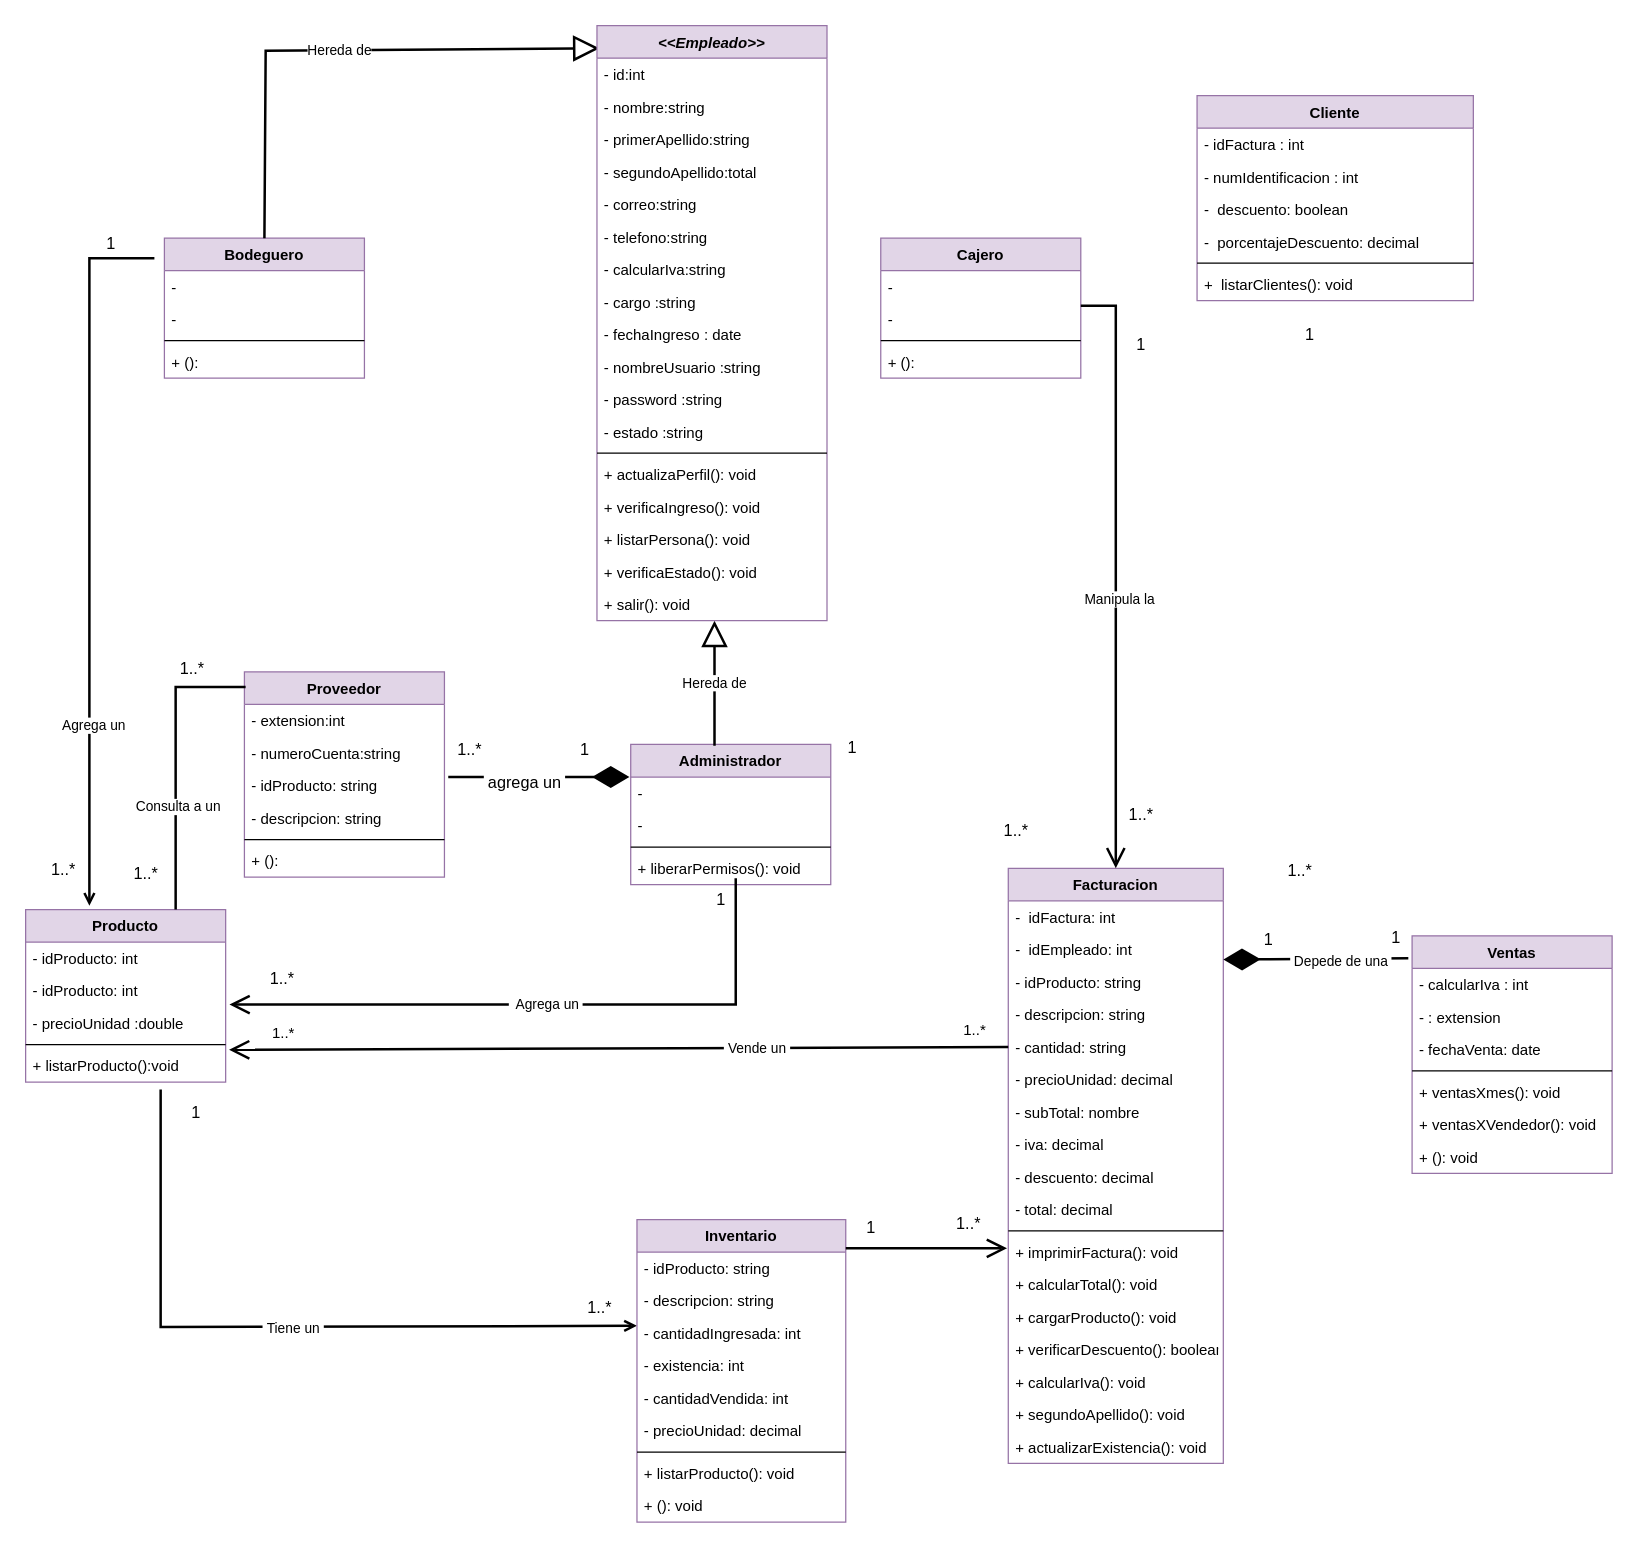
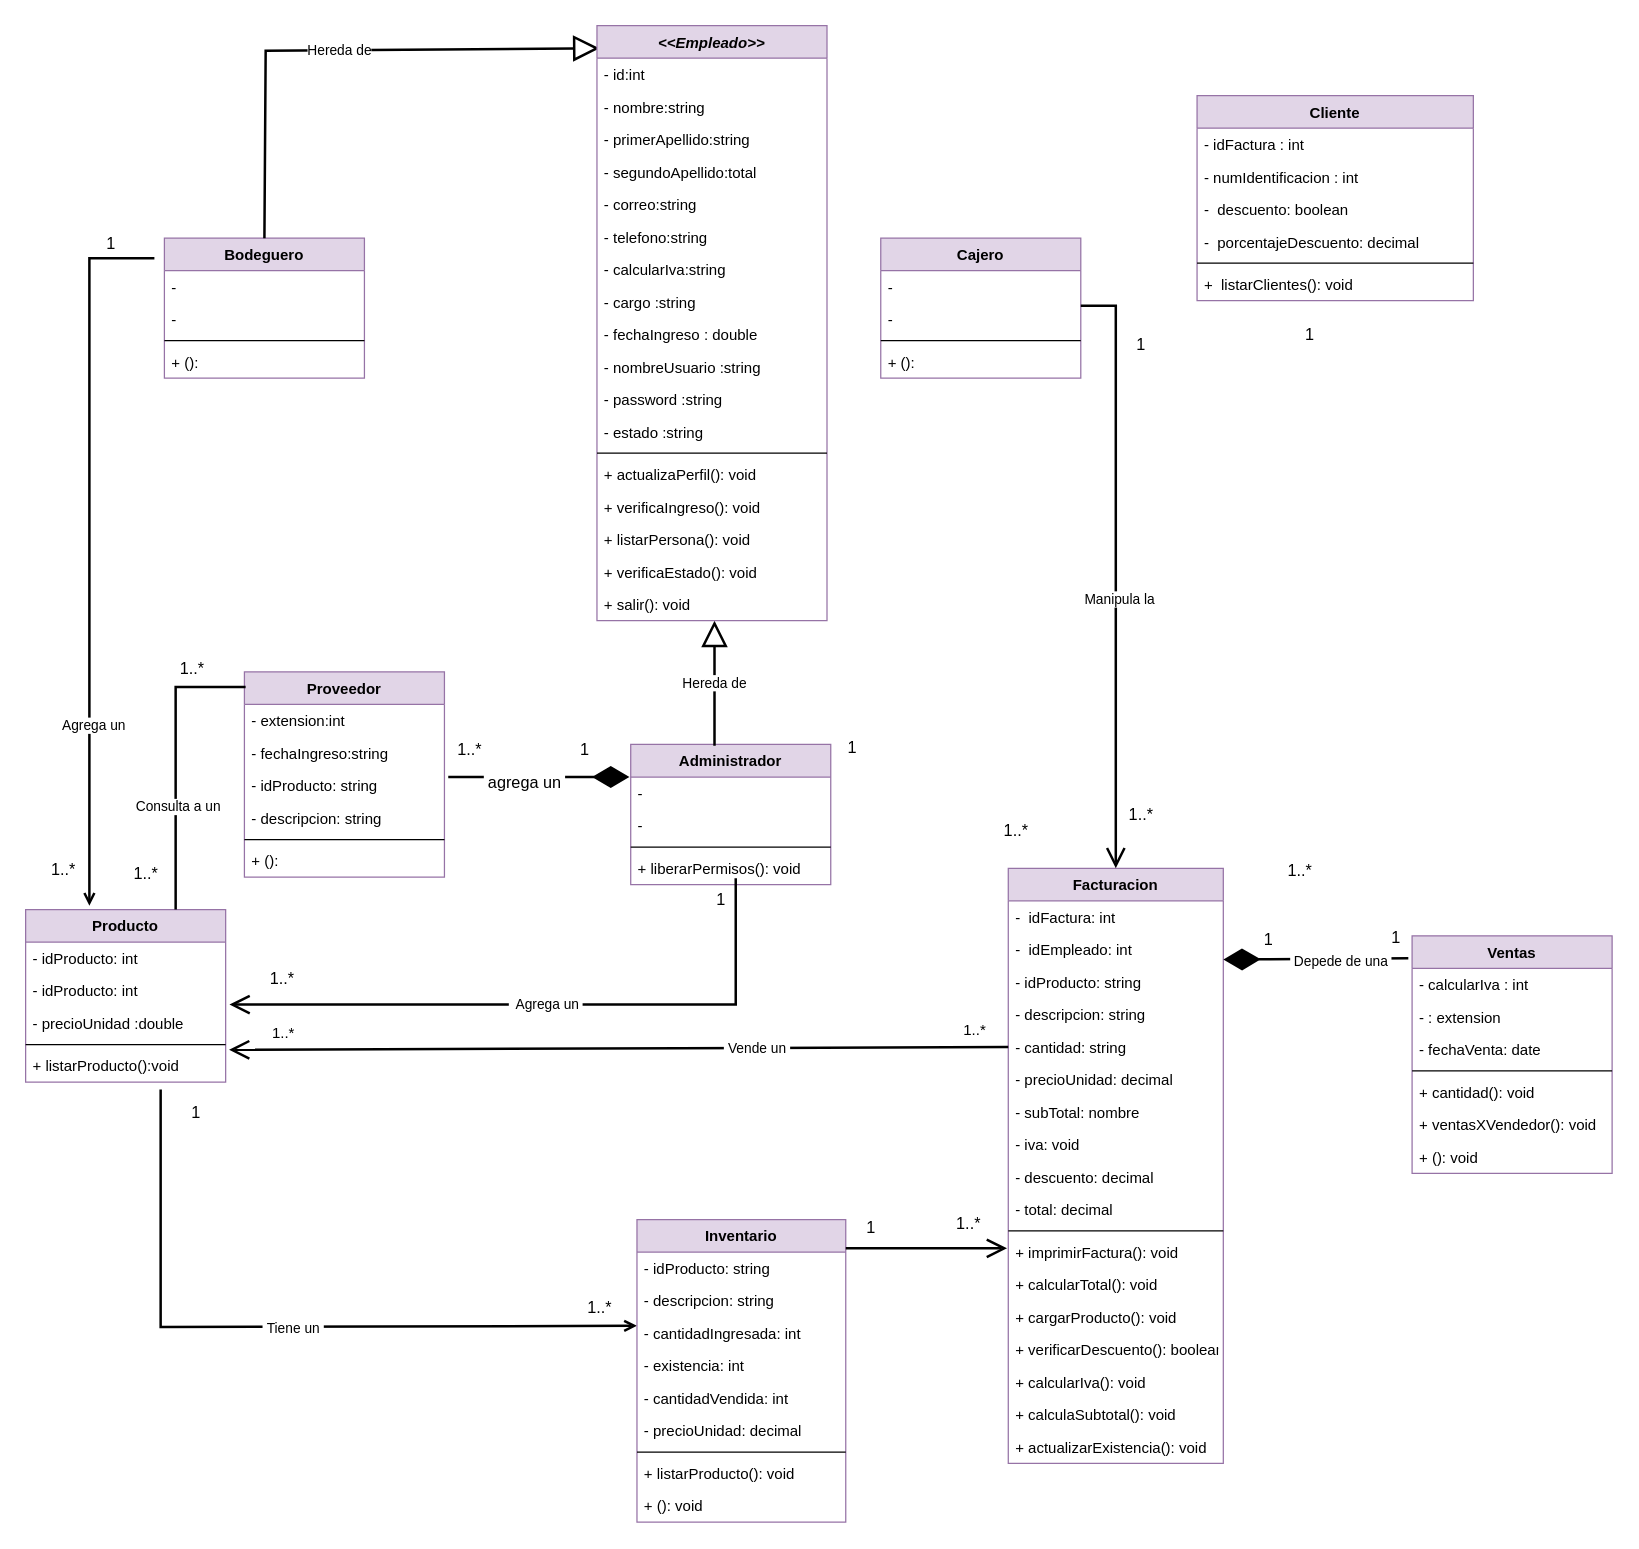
node "- fechaIngreso : date": label "- fechaIngreso : date" -> "- fechaIngreso : double"
node "- numeroCuenta:string": label "- numeroCuenta:string" -> "- fechaIngreso:string"
node "+ ventasXmes(): void": label "+ ventasXmes(): void" -> "+ cantidad(): void"
node "- iva: decimal": label "- iva: decimal" -> "- iva: void"
node "+ segundoApellido(): void": label "+ segundoApellido(): void" -> "+ calculaSubtotal(): void"
